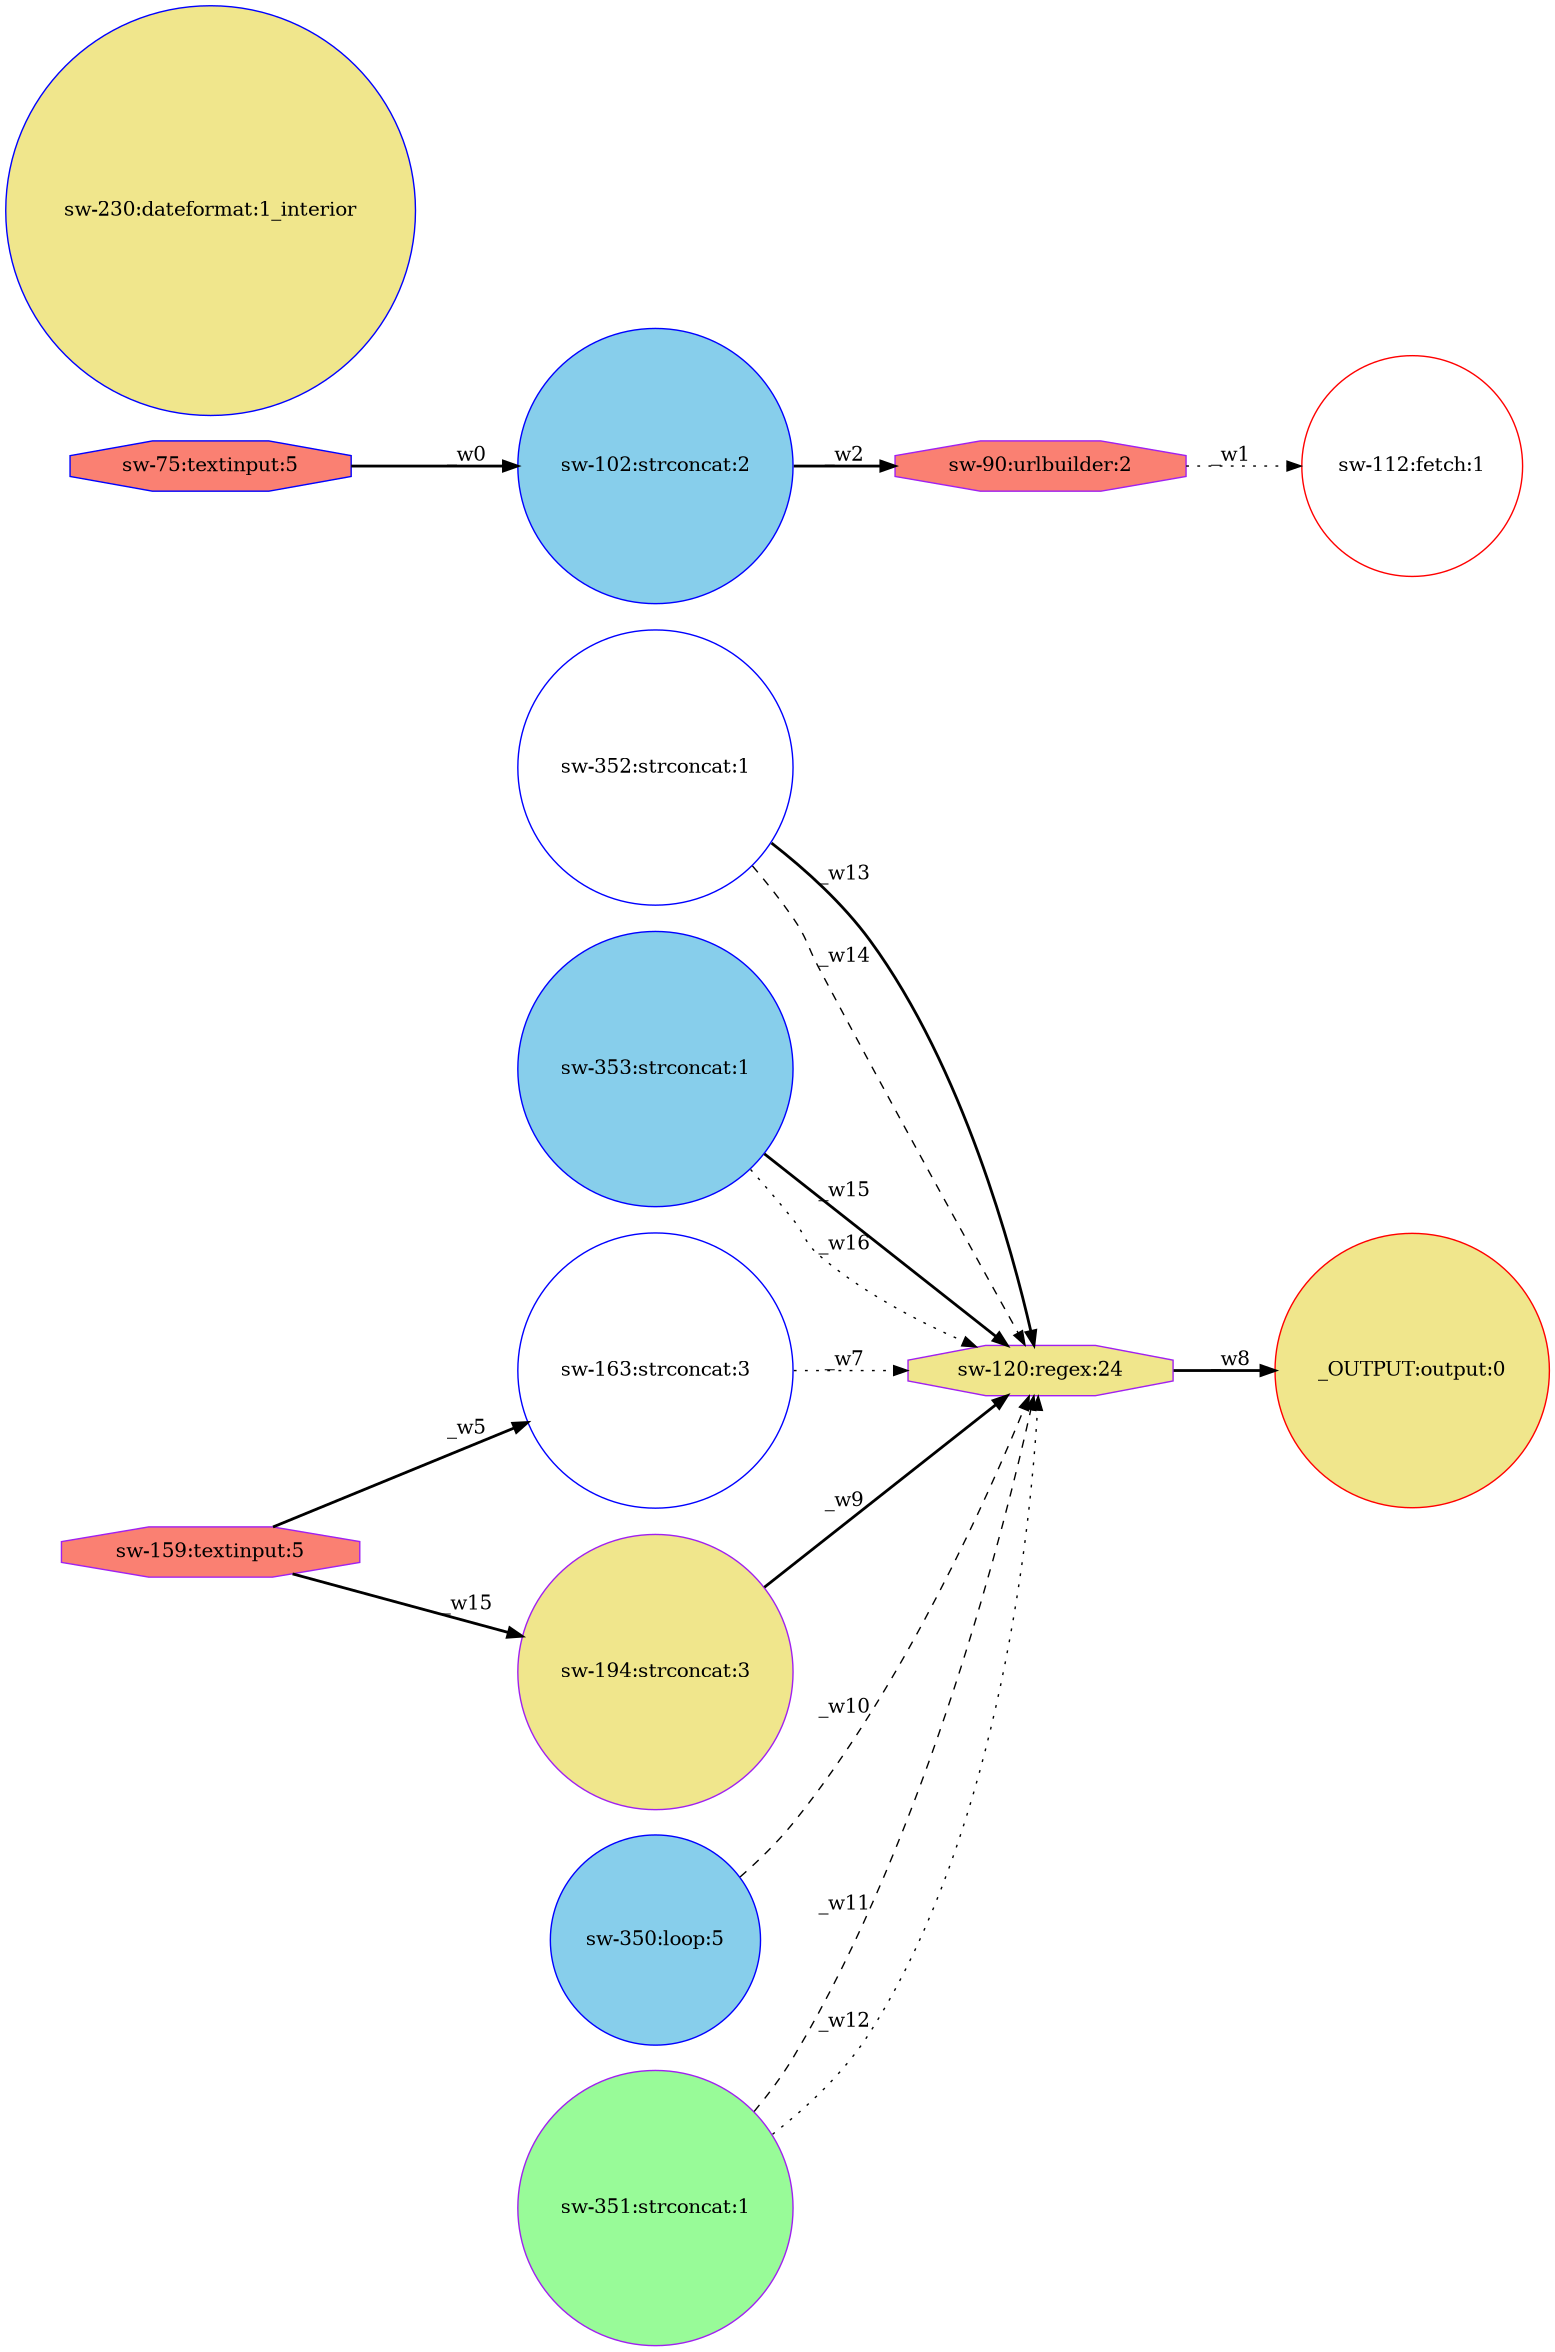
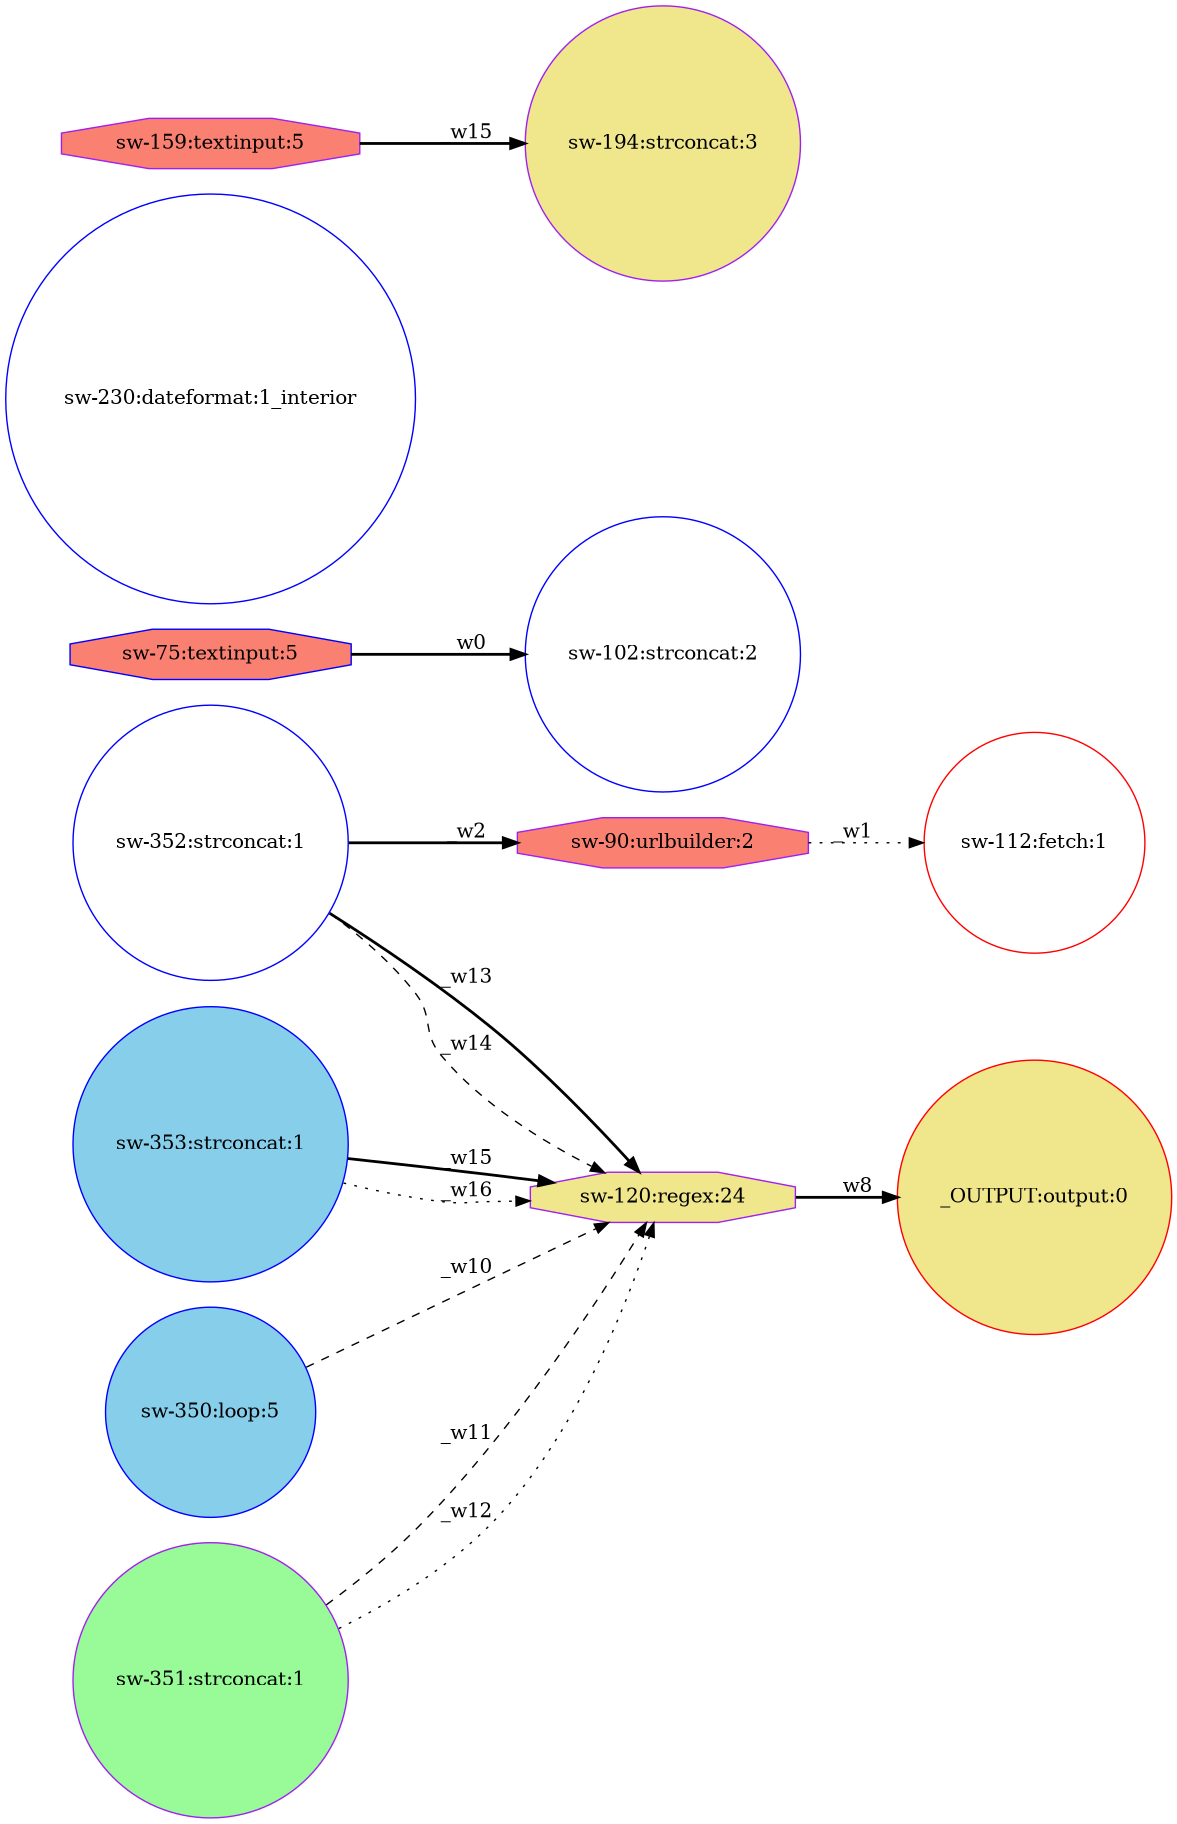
node "sw-230:dateformat:1_interior": fillcolor khaki -> white
node "sw-102:strconcat:2": fillcolor skyblue -> white
edge "sw-102:strconcat:2" -> "sw-90:urlbuilder:2": now "sw-352:strconcat:1" -> "sw-90:urlbuilder:2"
node "sw-163:strconcat:3": removed
edge "sw-194:strconcat:3" -> "sw-120:regex:24": removed, label "_w9"
